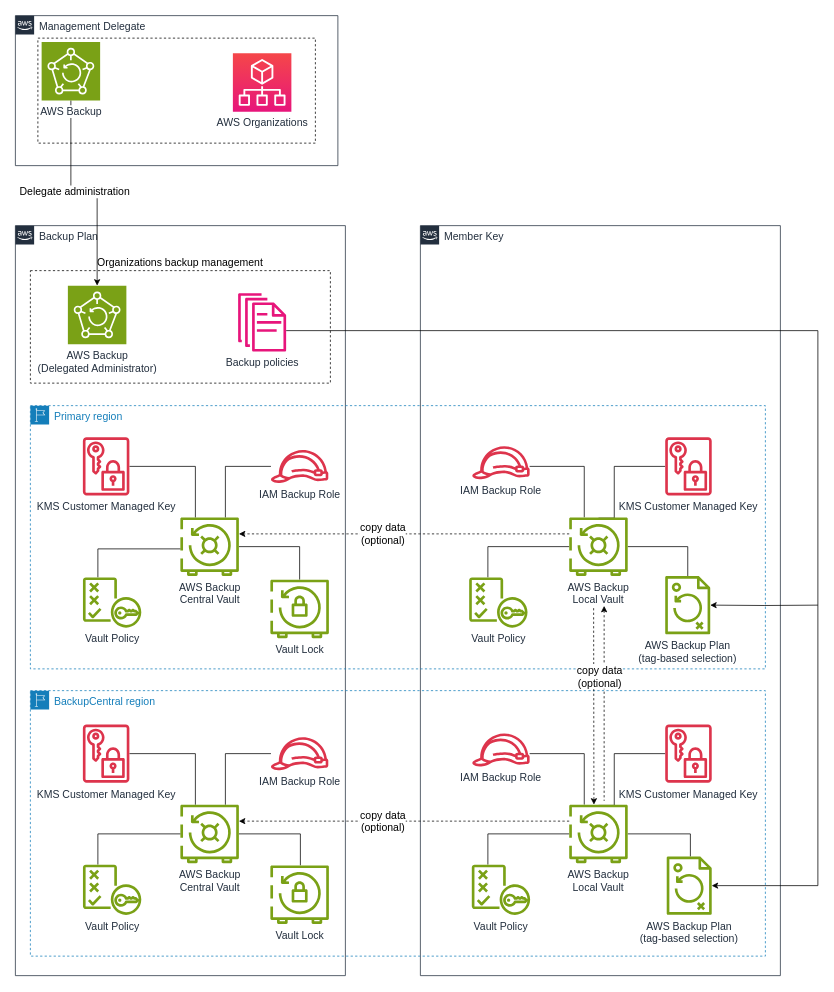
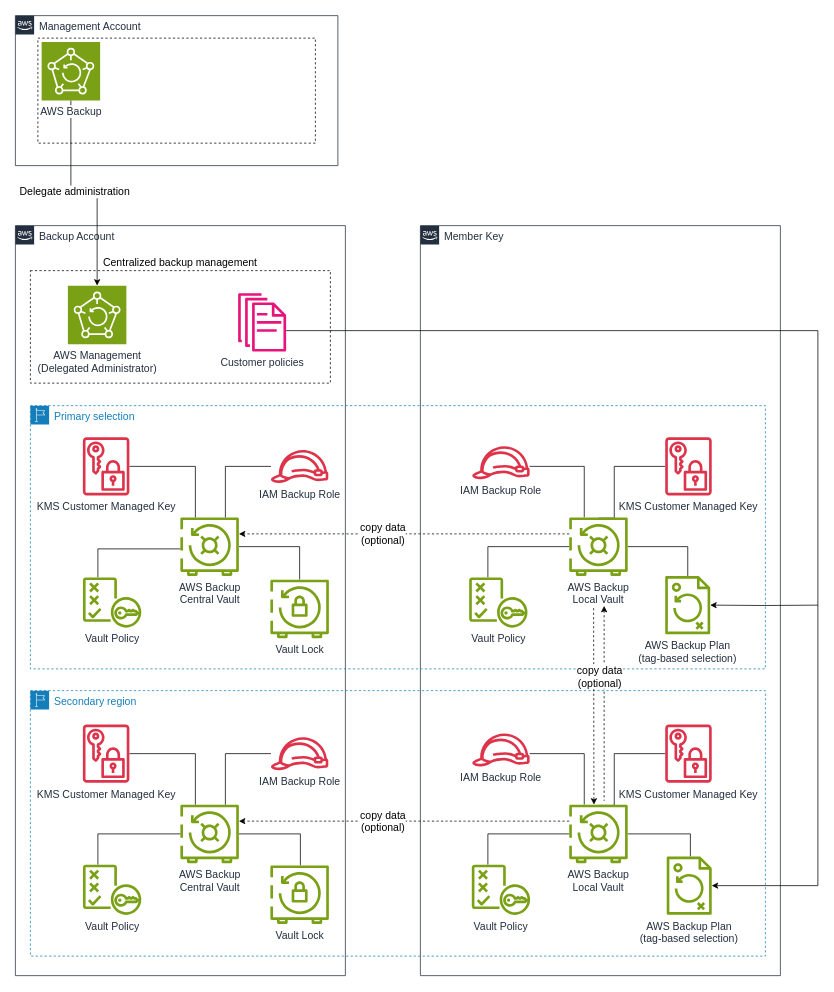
node "Management Delegate": label "Management Delegate" -> "Management Account"
node "AWS Organizations": removed
node "Backup Plan": label "Backup Plan" -> "Backup Account"
node "Organizations backup management": label "Organizations backup management" -> "Centralized backup management"
node "AWS Backup(Delegated Administrator)": label "AWS Backup(Delegated Administrator)" -> "AWS Management(Delegated Administrator)"
node "Backup policies": label "Backup policies" -> "Customer policies"
node "Primary region": label "Primary region" -> "Primary selection"
node "BackupCentral region": label "BackupCentral region" -> "Secondary region"
